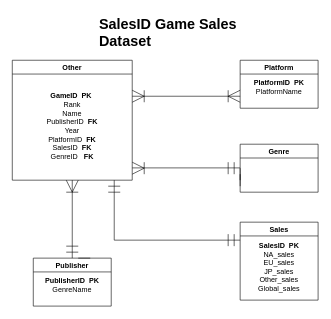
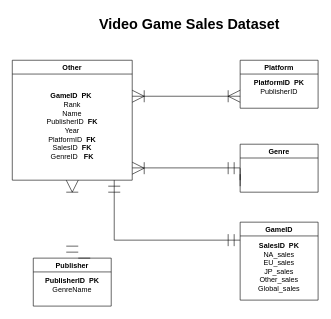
node "SalesID Game Sales Dataset": label "SalesID Game Sales Dataset" -> "Video Game Sales Dataset"
node "PlatformID PK PlatformName": label "PlatformID PK PlatformName" -> "PlatformID PK PublisherID"
edge "Other" -- "Publisher": removed
node "Sales": label "Sales" -> "GameID"
